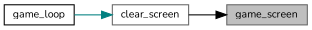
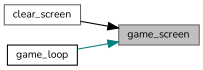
edge "game_loop" -> "clear_screen": now "game_loop" -> "game_screen"
